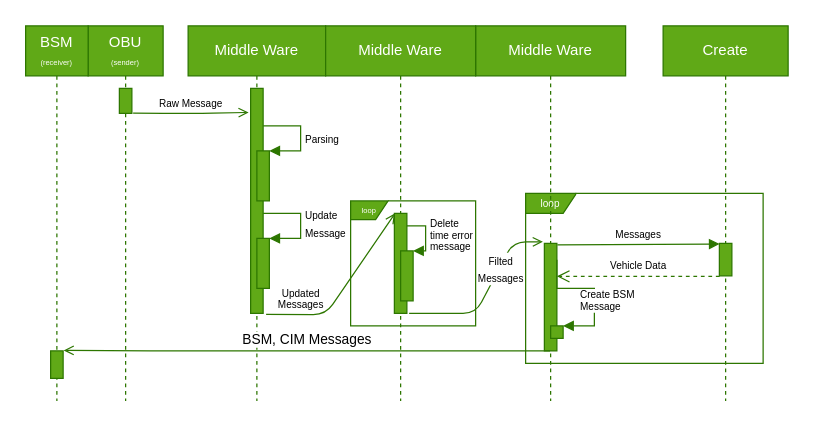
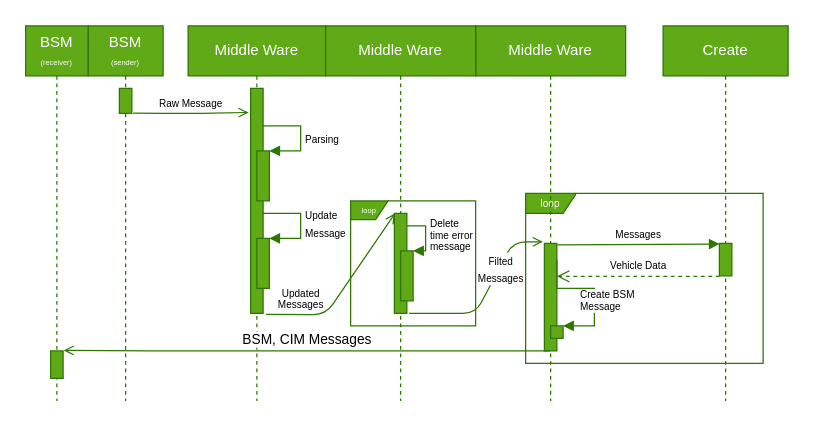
node "OBU (sender)": label "OBU (sender)" -> "BSM (sender)"
